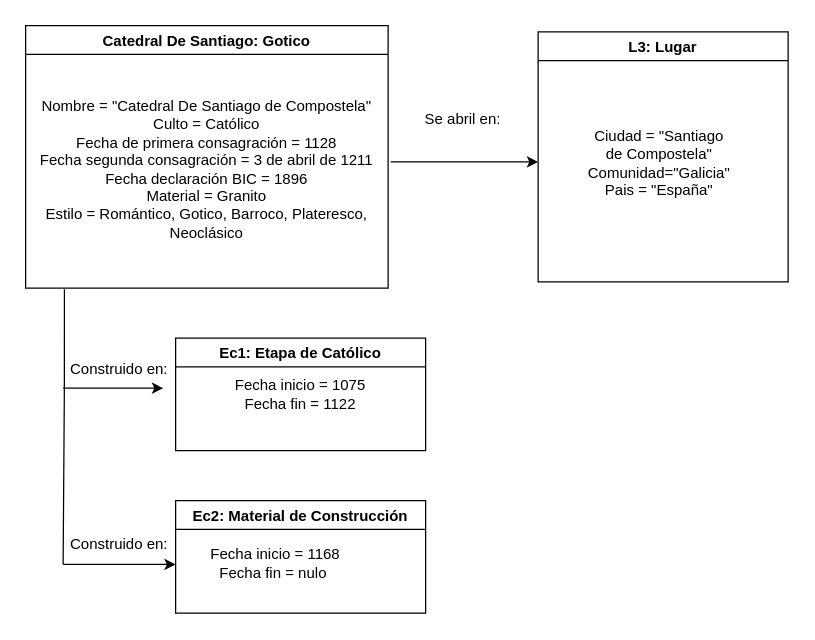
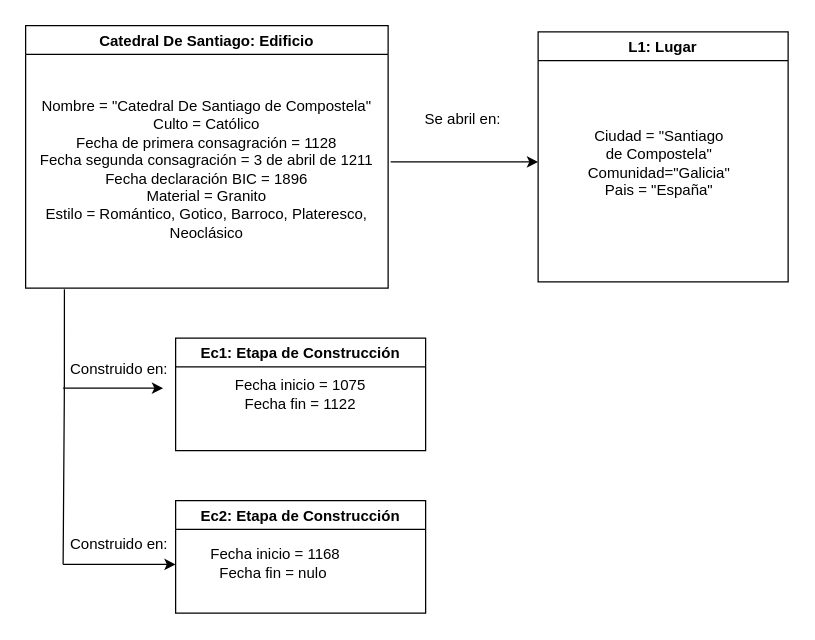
node "Catedral De Santiago: Gotico": label "Catedral De Santiago: Gotico" -> "Catedral De Santiago: Edificio"
node "L3: Lugar": label "L3: Lugar" -> "L1: Lugar"
node "Ec1: Etapa de Católico": label "Ec1: Etapa de Católico" -> "Ec1: Etapa de Construcción"
node "Ec2: Material de Construcción": label "Ec2: Material de Construcción" -> "Ec2: Etapa de Construcción"
